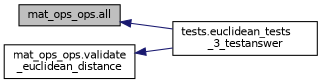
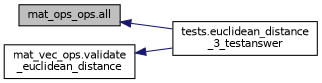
node "tests.euclidean_tests _3_testanswer": label "tests.euclidean_tests _3_testanswer" -> "tests.euclidean_distance _3_testanswer"
node "mat_ops_ops.validate _euclidean_distance": label "mat_ops_ops.validate _euclidean_distance" -> "mat_vec_ops.validate _euclidean_distance"
